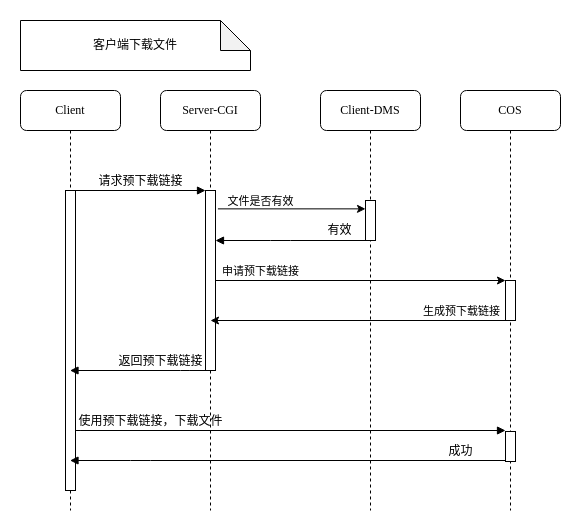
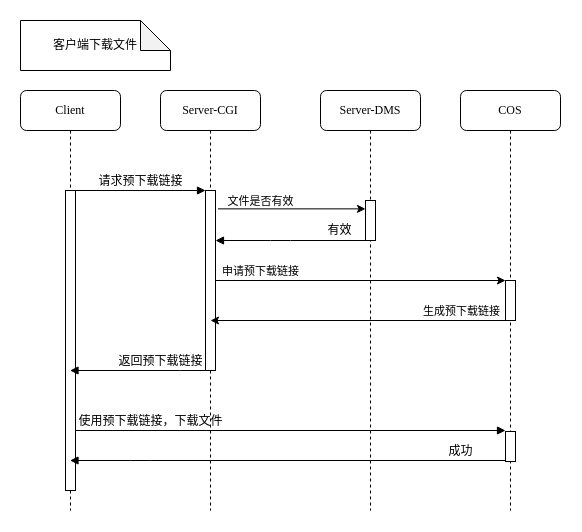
node "客户端下载文件": size 230x50 -> 150x50
node "Client-DMS": label "Client-DMS" -> "Server-DMS"
